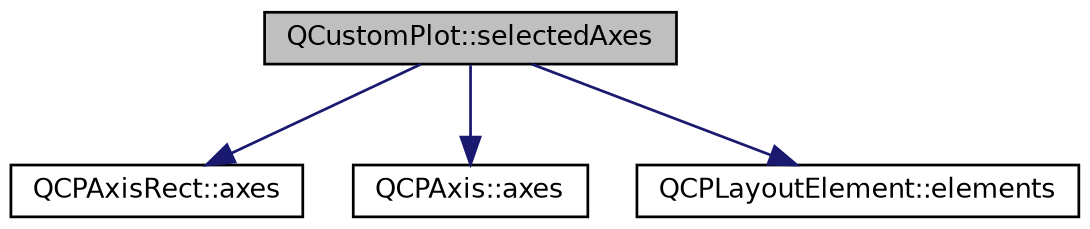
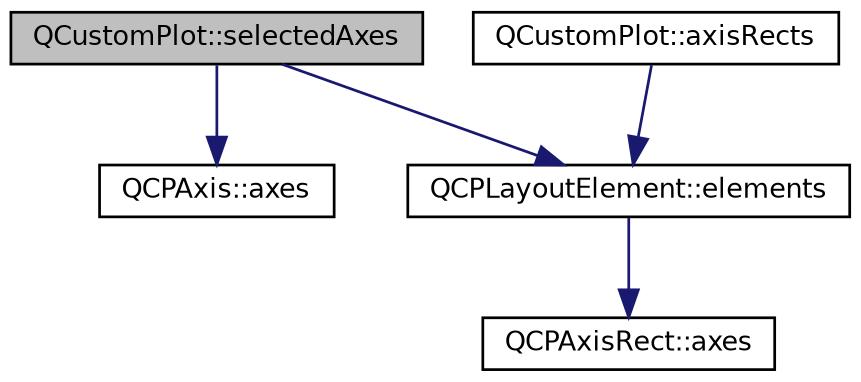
node "QCustomPlot::axisRects": added
edge "QCustomPlot::selectedAxes" -> "QCPAxisRect::axes": now "QCPLayoutElement::elements" -> "QCPAxisRect::axes"
